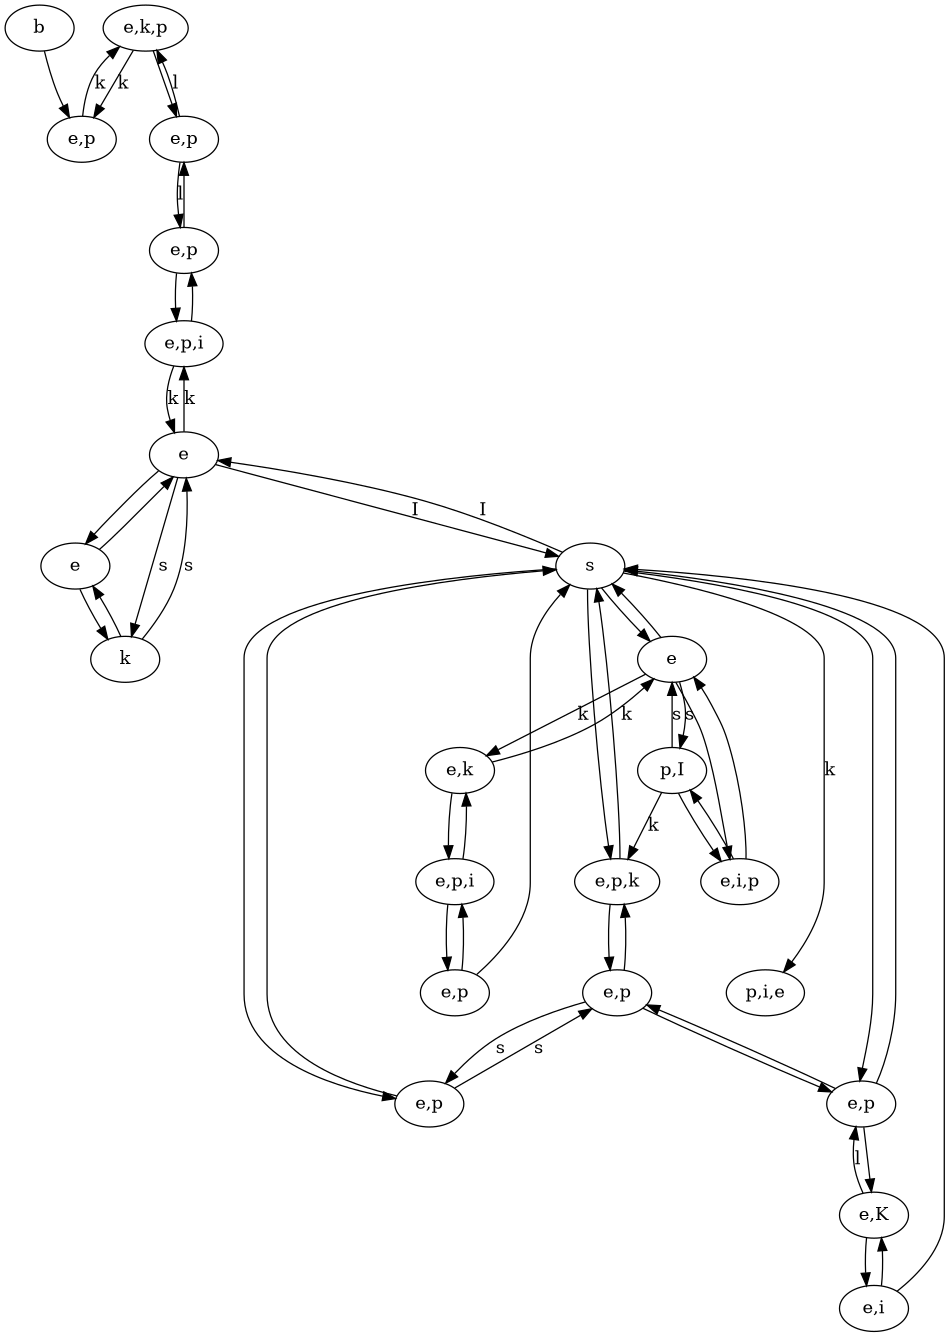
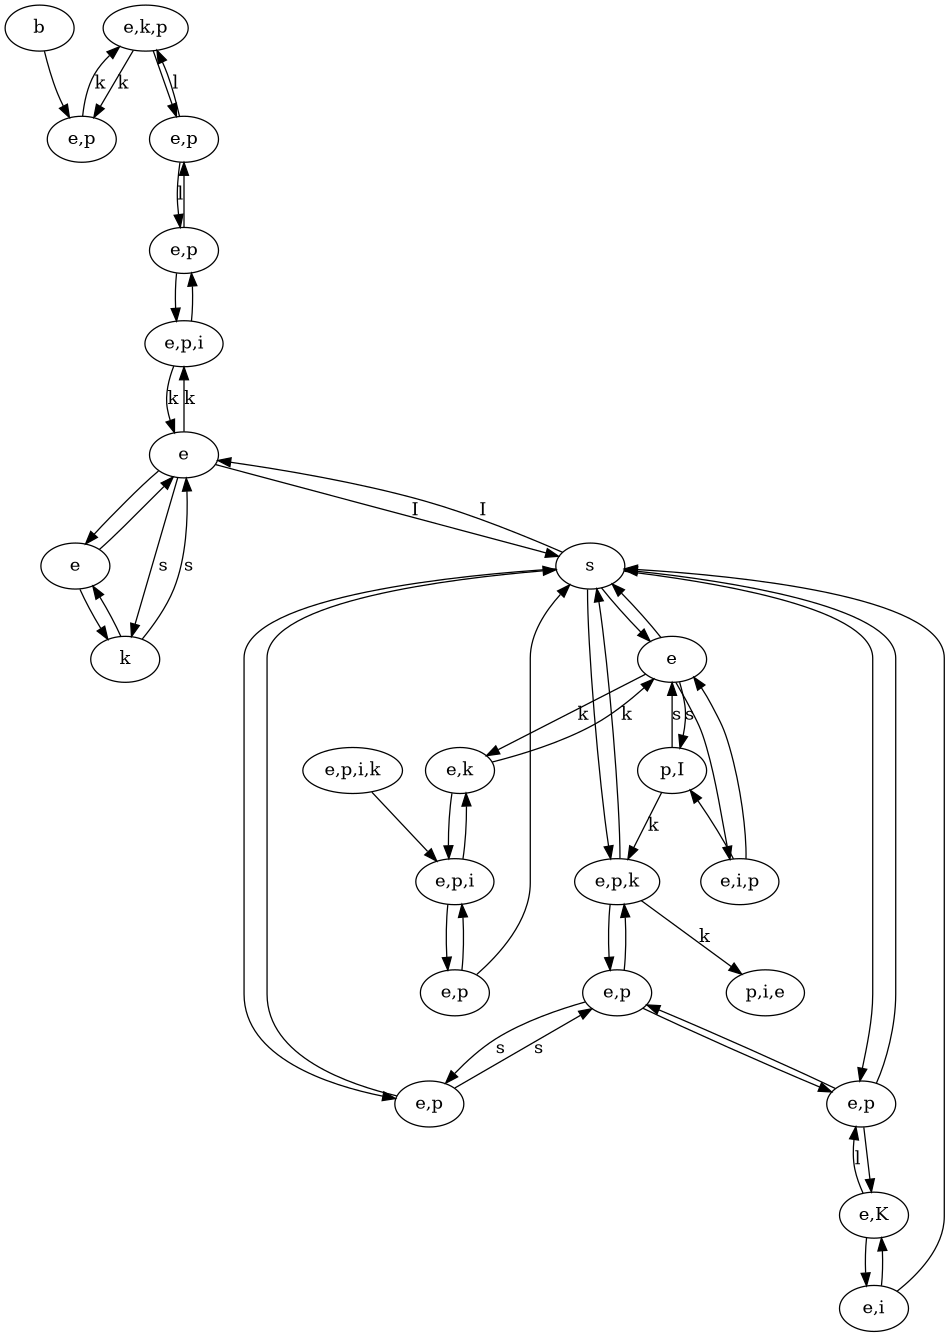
edge "s" -> "p,i,e": now "e,p,k" -> "p,i,e"
node "e,p,i,k": added
edge "p,I" -> "e,i,p": removed
